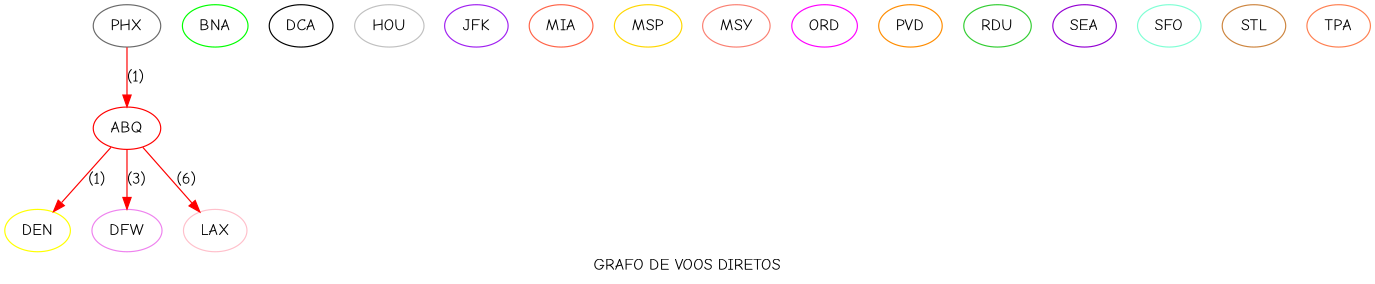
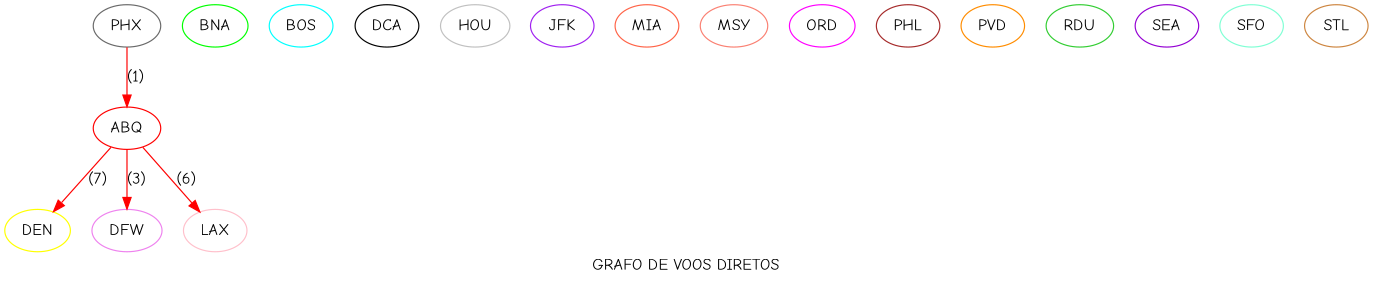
node "BOS": added
node "MSP": removed
node "PHL": added
node "TPA": removed
edge "ABQ" -> "DEN": label "(1)" -> "(7)"
